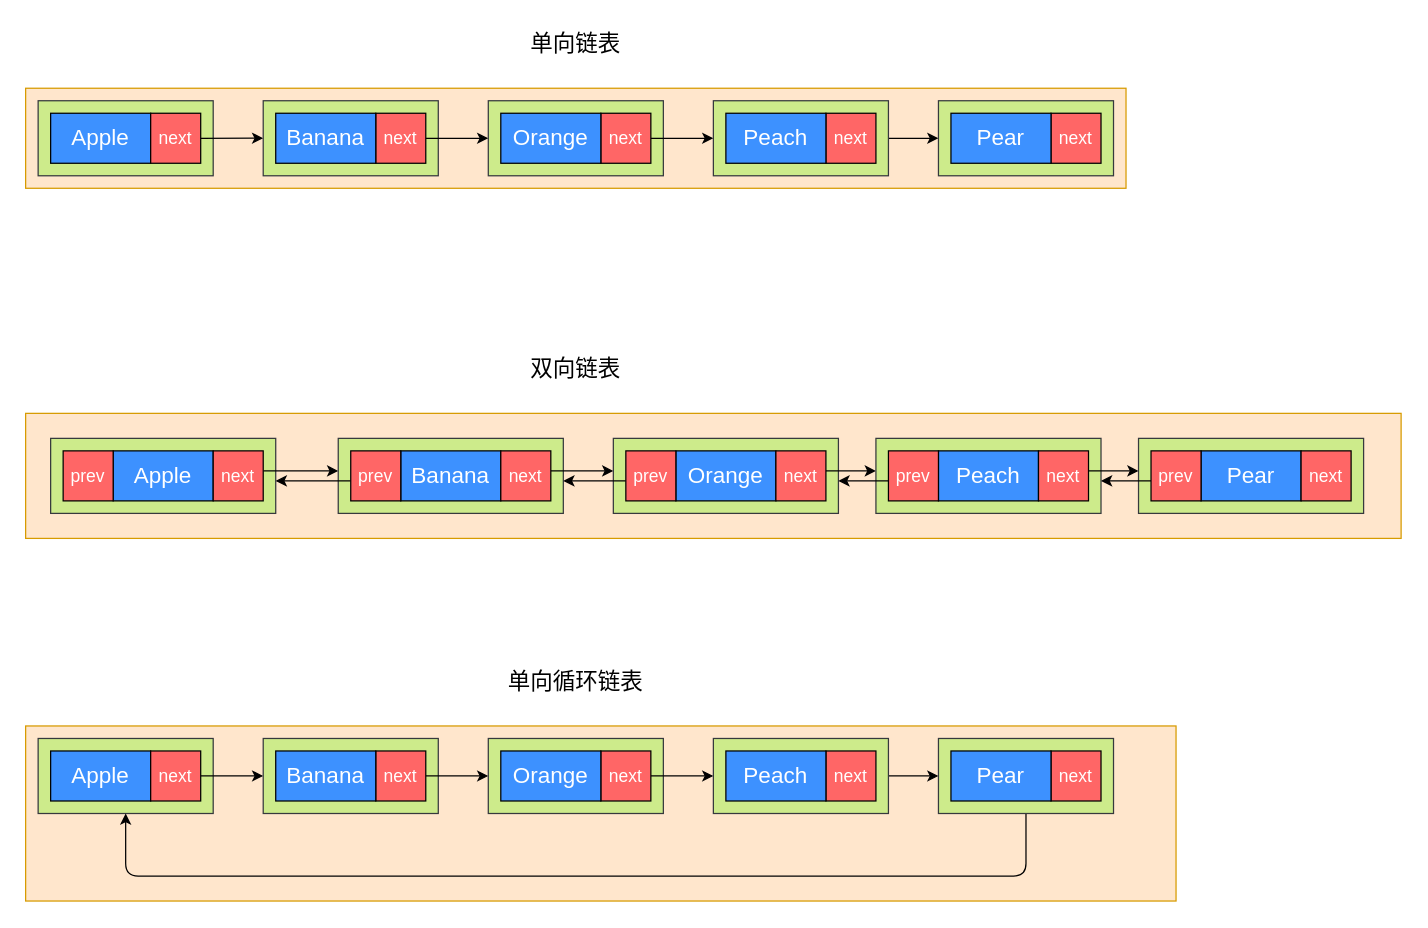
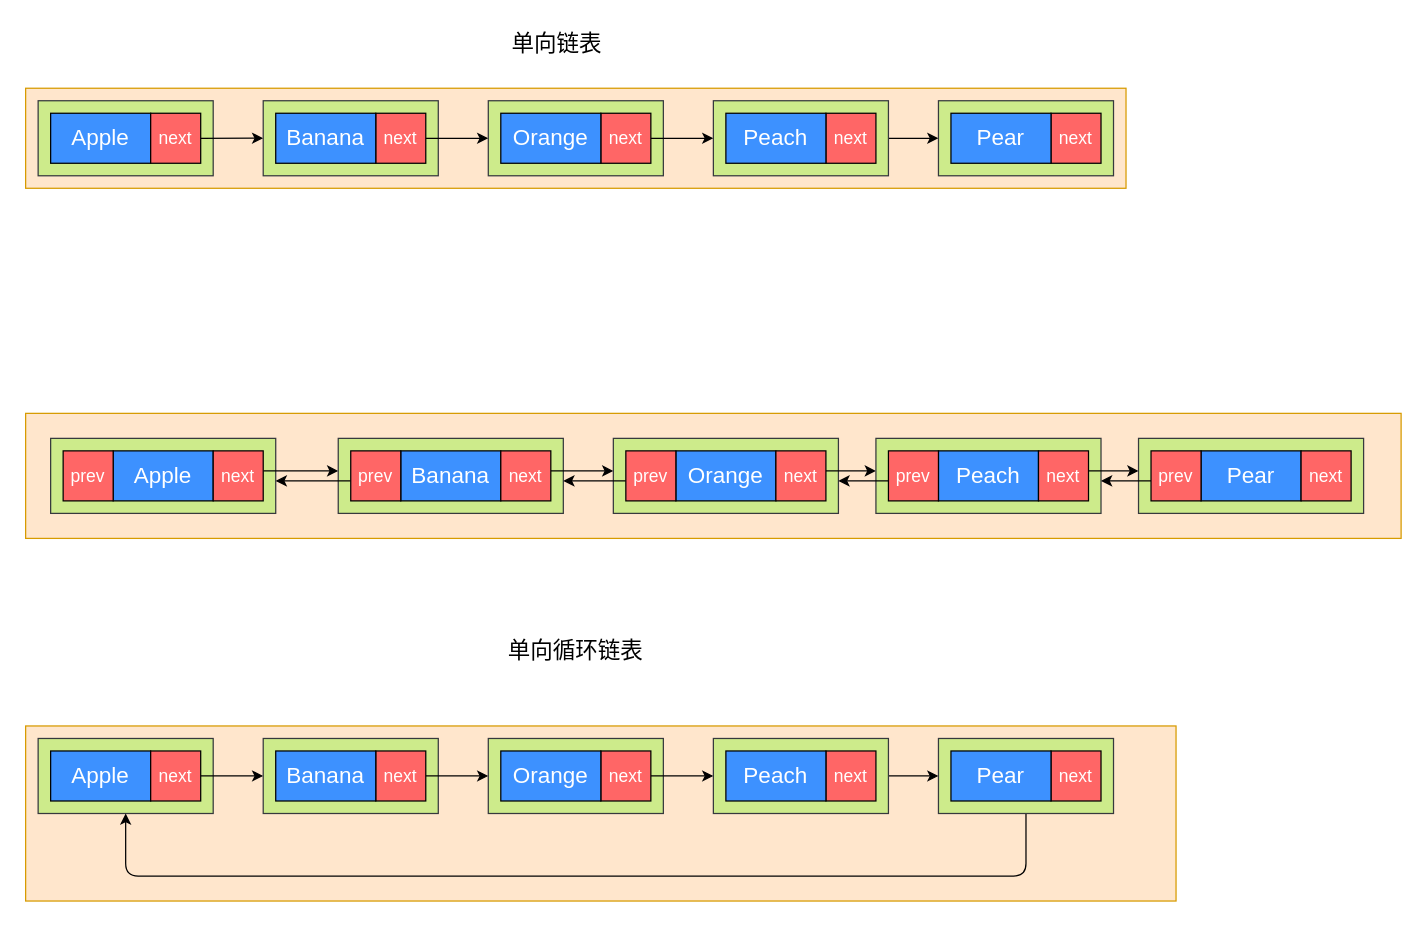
node "单向链表": moved (576, 44) -> (557, 44)
node "双向链表": removed
node "单向循环链表": moved (576, 682) -> (576, 651)
